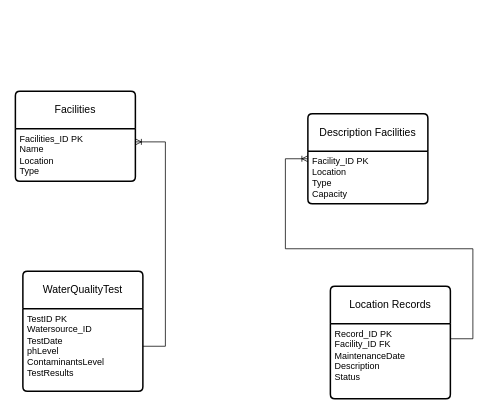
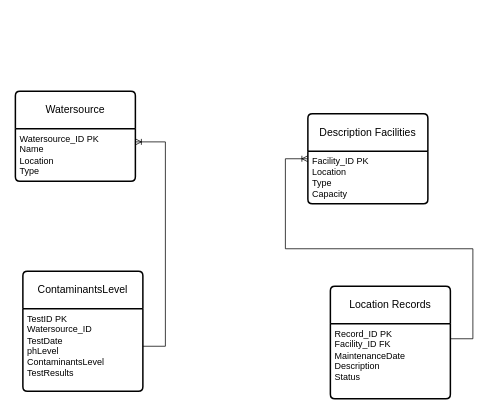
node "Facilities": label "Facilities" -> "Watersource"
node "Facilities_ID PK Name Location Type": label "Facilities_ID PK Name Location Type" -> "Watersource_ID PK Name Location Type"
node "WaterQualityTest": label "WaterQualityTest" -> "ContaminantsLevel"
